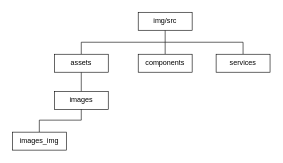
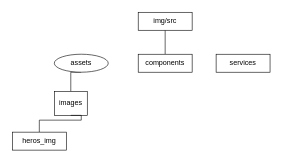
edge "img/src" -- "assets": removed
edge "components" -- "services": now "components" -- "img/src"
node "assets": shape rectangle -> ellipse
node "images": size 54x18 -> 33x24
node "images_img": label "images_img" -> "heros_img"
